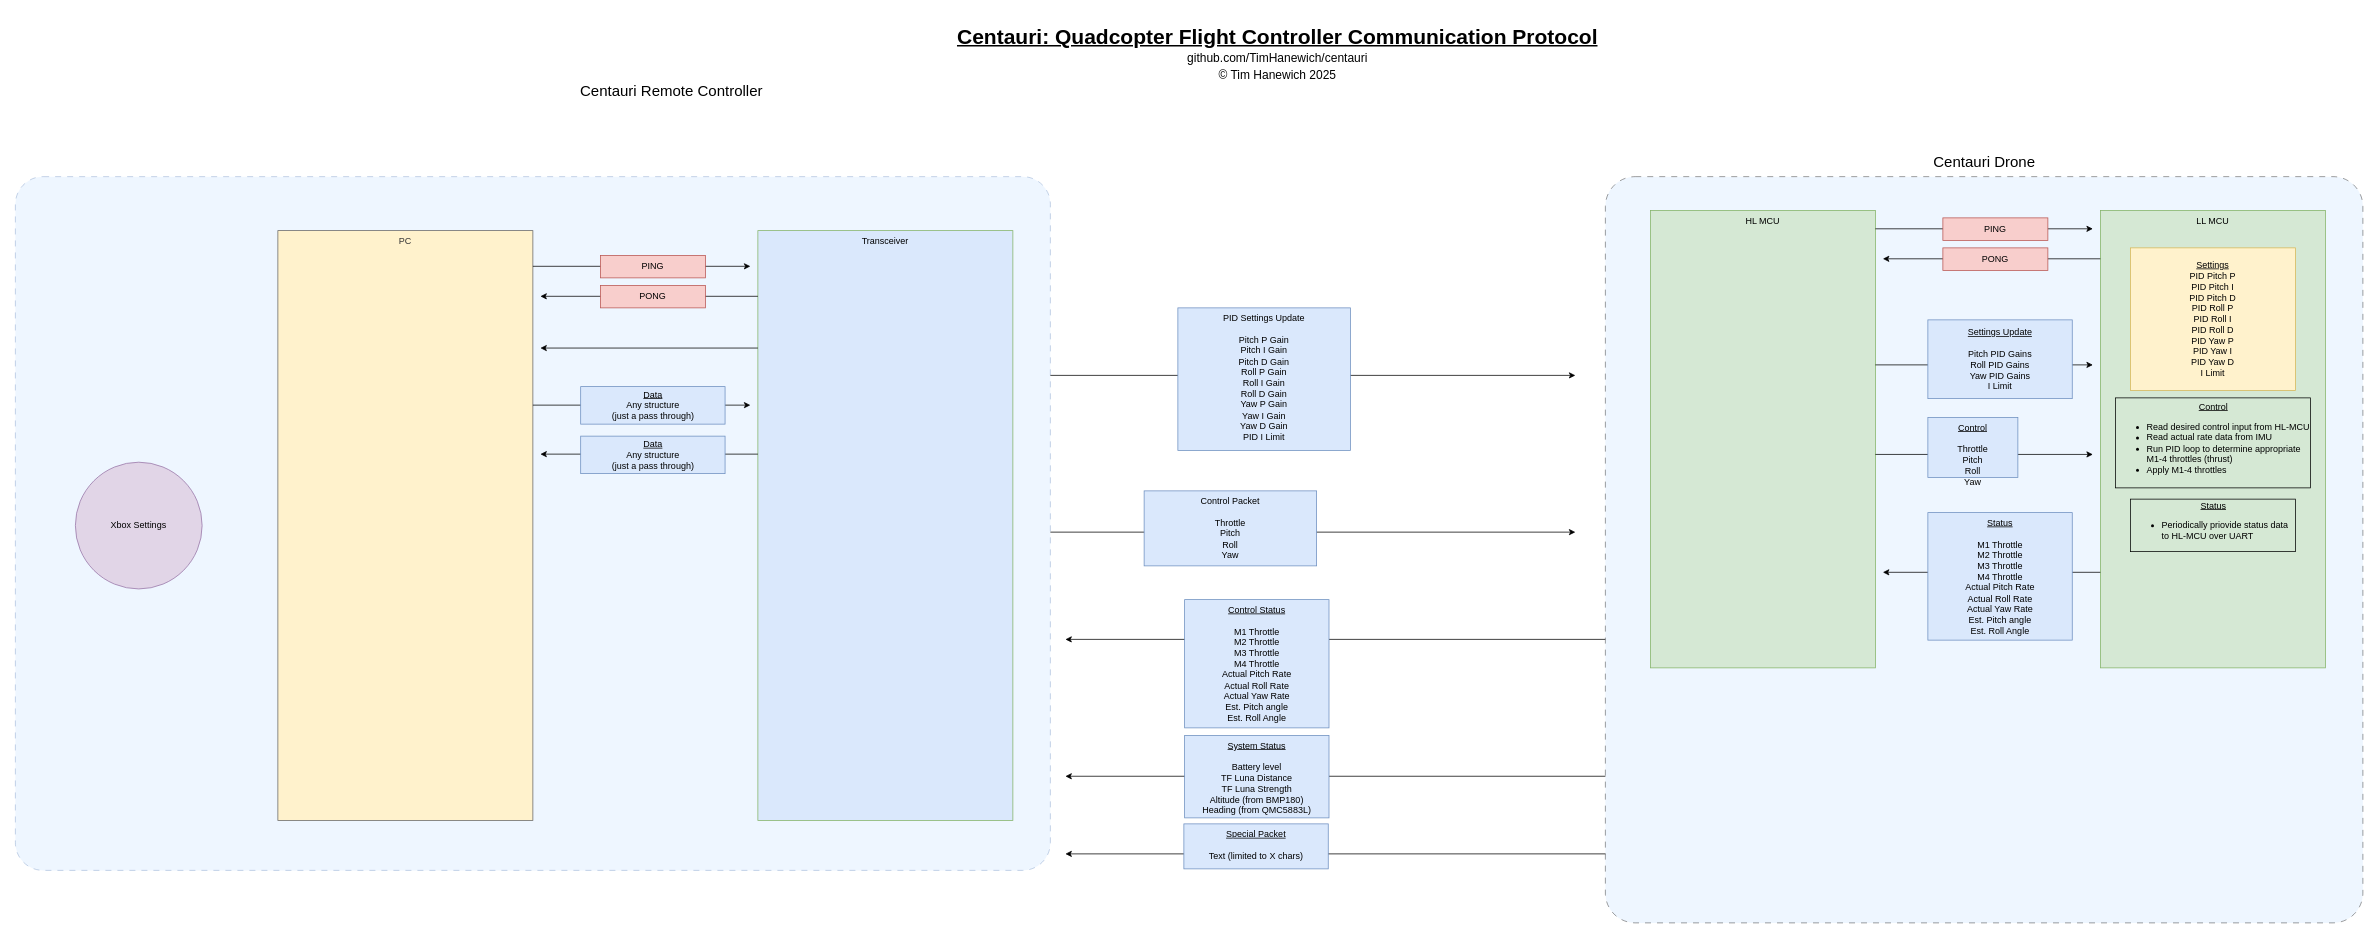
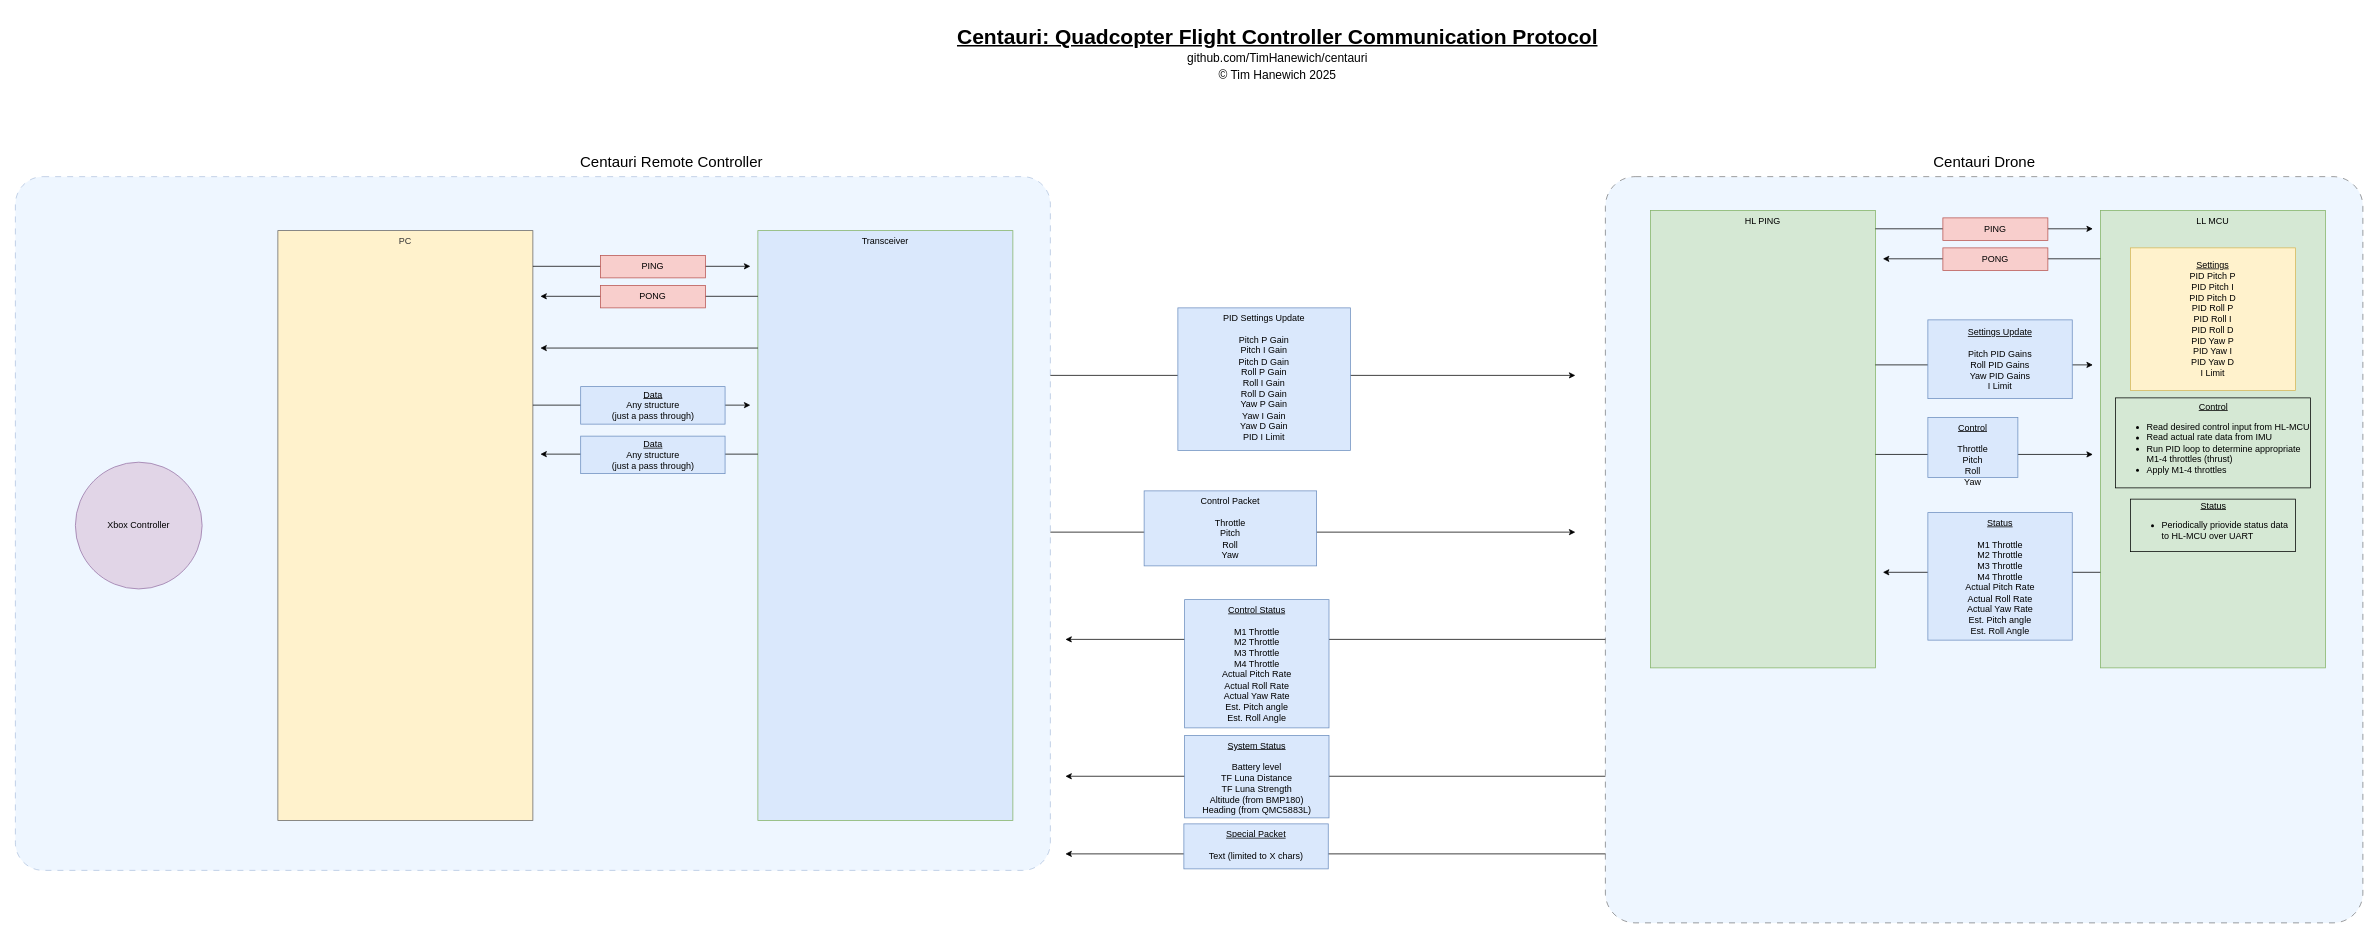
node "Centauri Remote Controller": moved (672, 90) -> (672, 162)
node "HL MCU": label "HL MCU" -> "HL PING"
node "Xbox Settings": label "Xbox Settings" -> "Xbox Controller"
